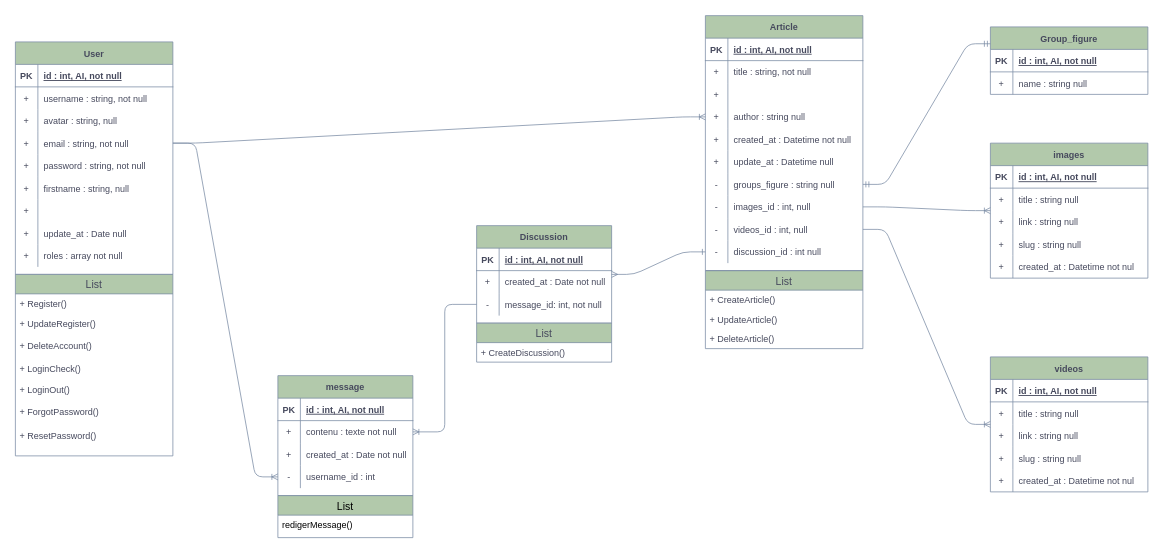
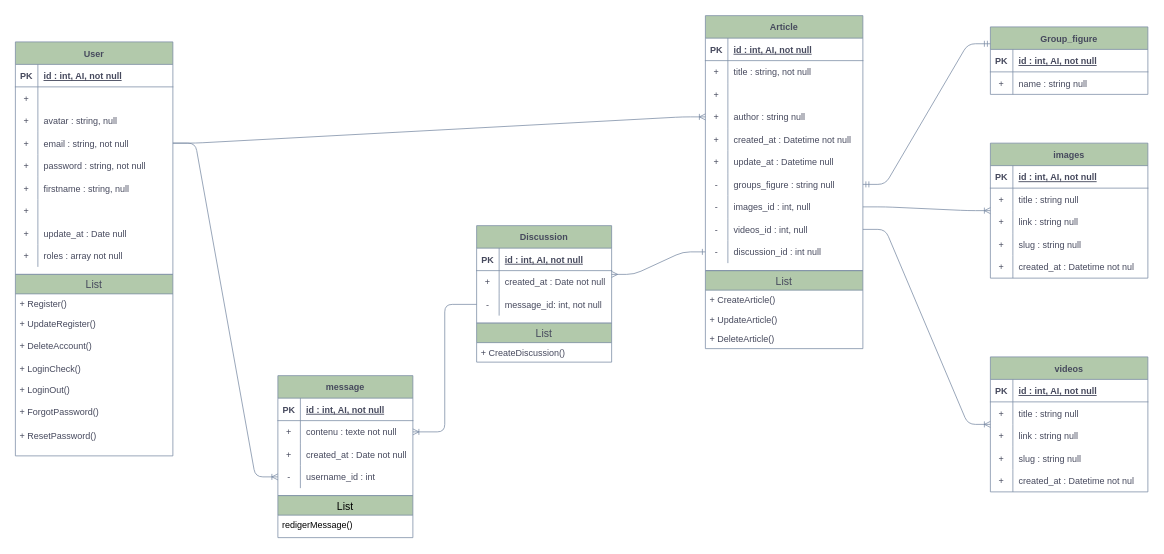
node "username : string, not null": removed
